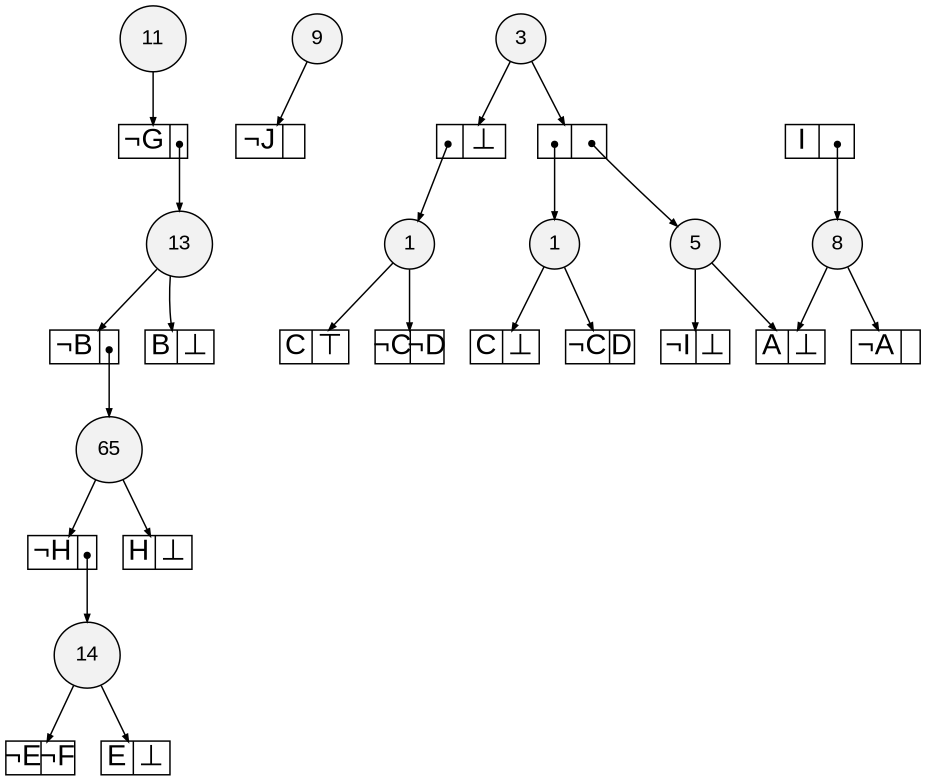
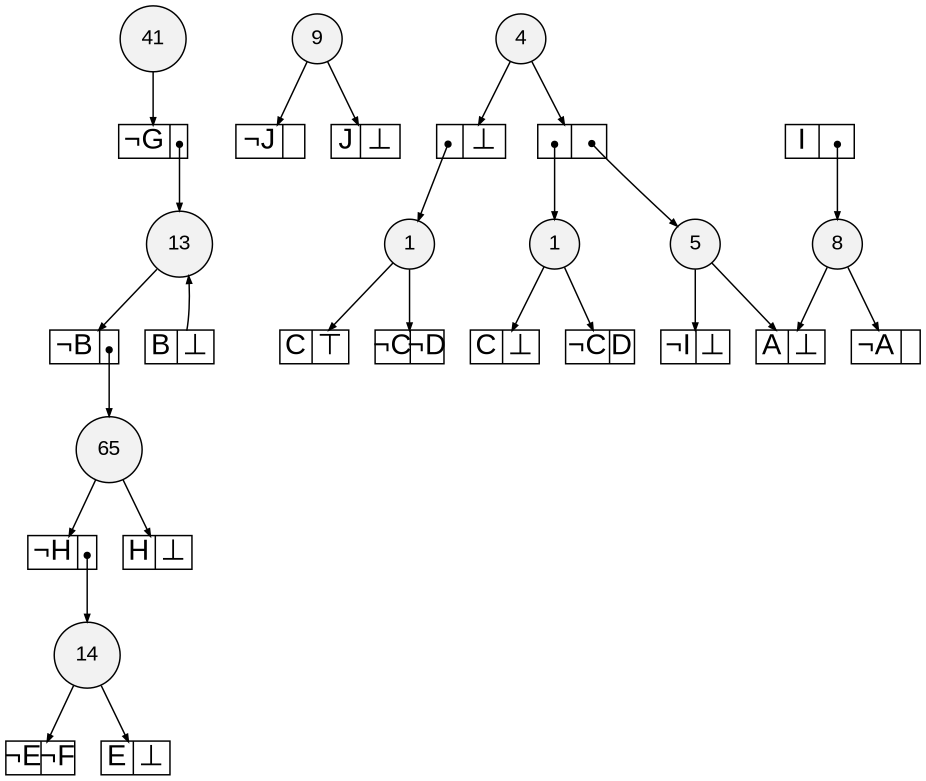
node "11": label "11" -> "41"
node "3": label "3" -> "4"
node "J": added
edge "13" -> "B": reversed
